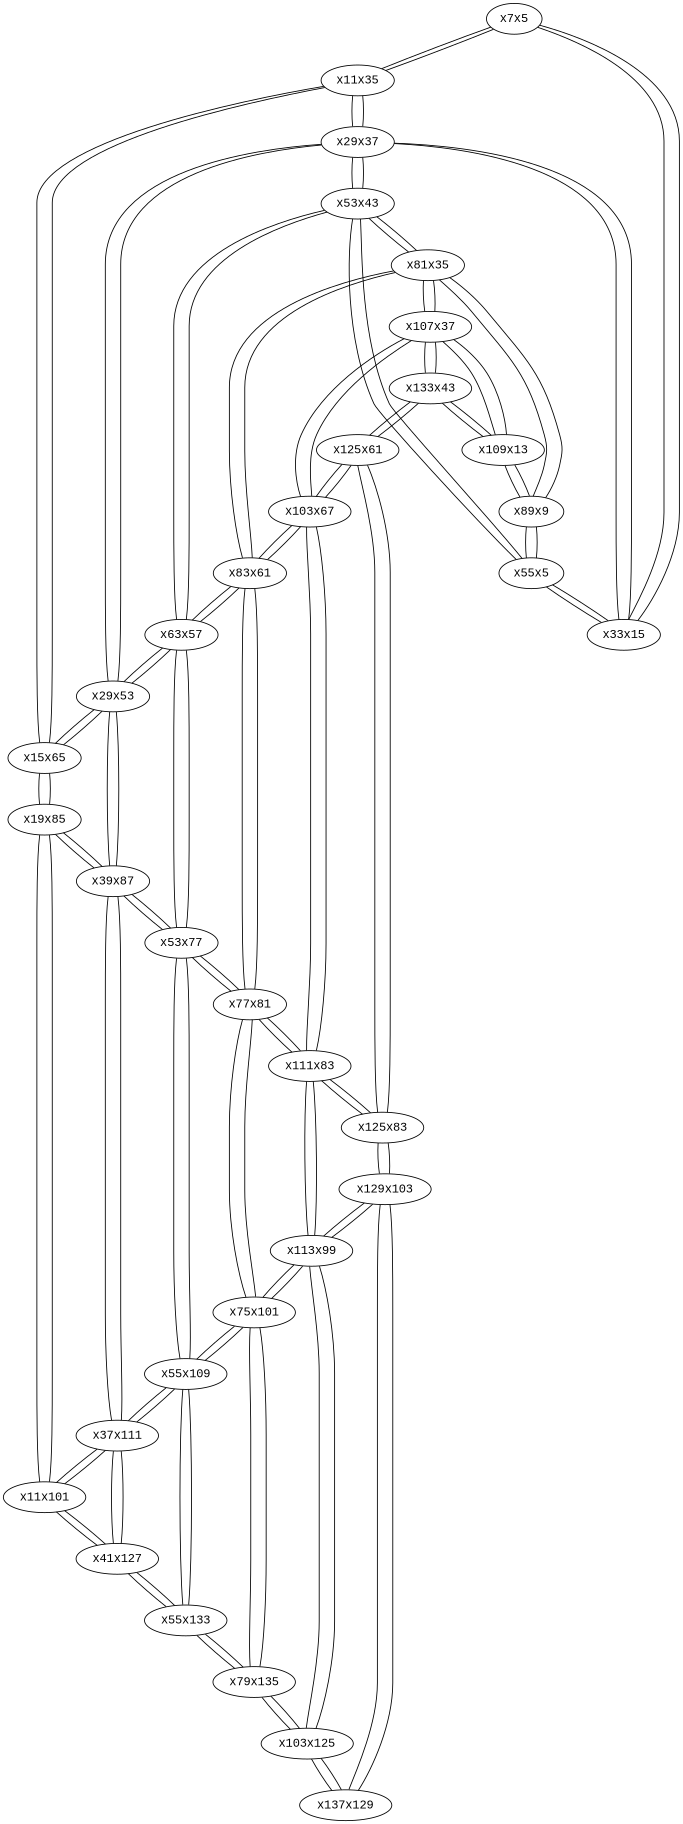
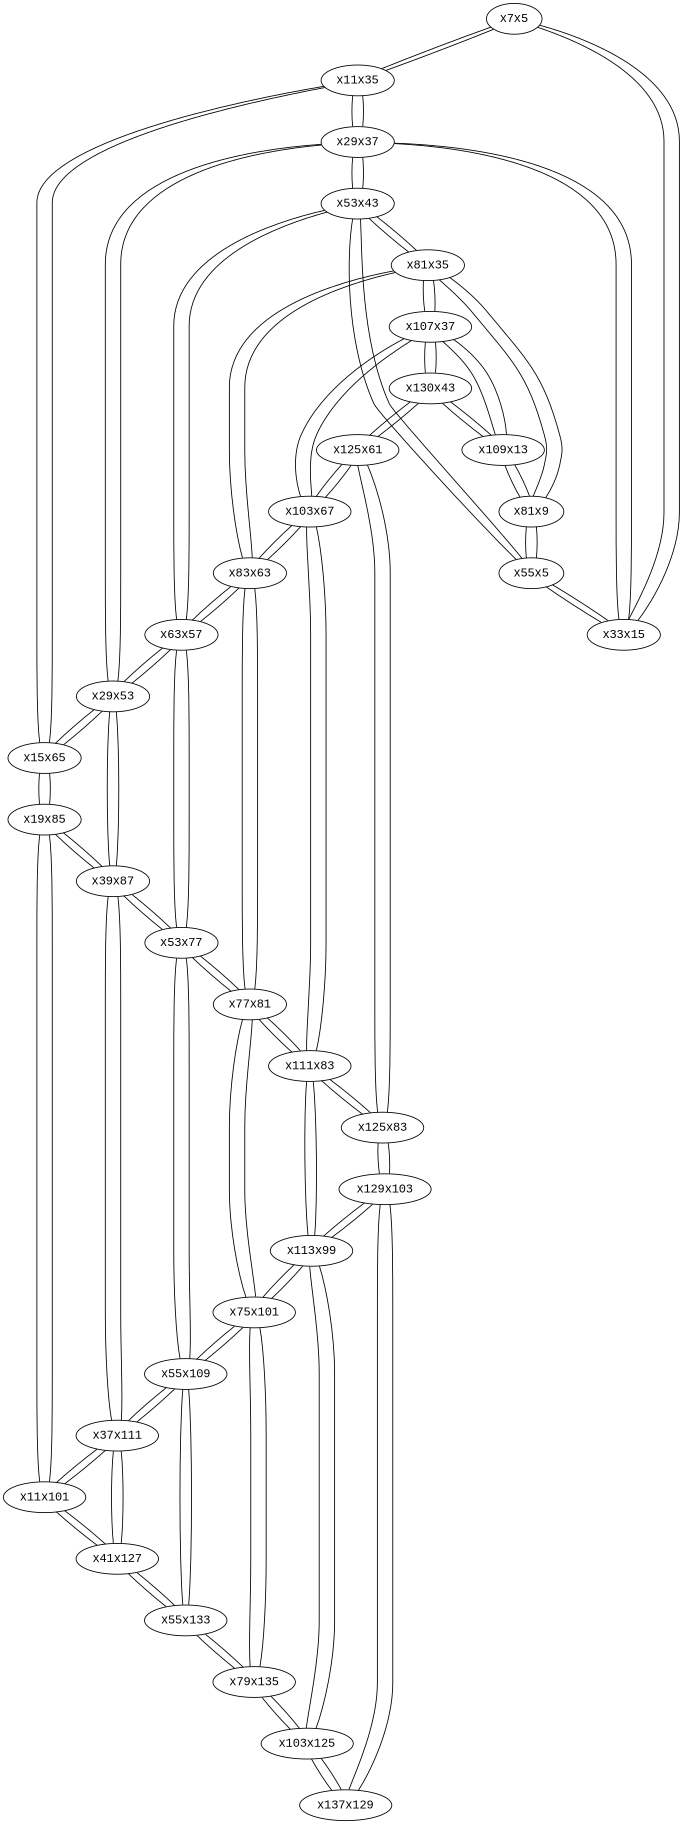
node "x133x43": label "x133x43" -> "x130x43"
node "x89x9": label "x89x9" -> "x81x9"
node "x83x61": label "x83x61" -> "x83x63"
